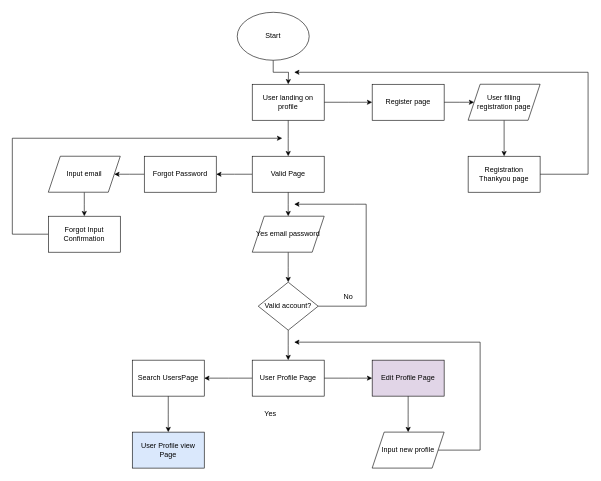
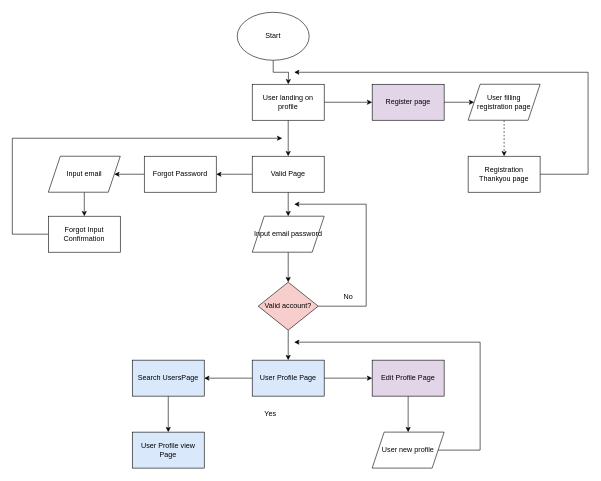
node "Register page": fillcolor #ffffff -> #e1d5e7
edge "User filling registration page" -> "Registration Thankyou page": style solid -> dashed
node "Yes email password": label "Yes email password" -> "Input email password"
node "Valid account?": fillcolor #ffffff -> #f8cecc
node "Search UsersPage": fillcolor #ffffff -> #dae8fc
node "User Profile Page": fillcolor #ffffff -> #dae8fc
node "Input new profile": label "Input new profile" -> "User new profile"
